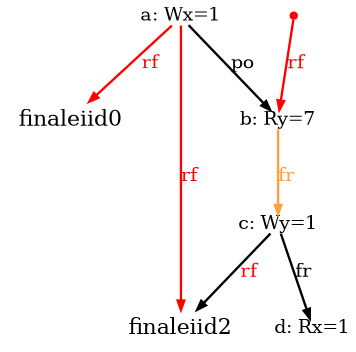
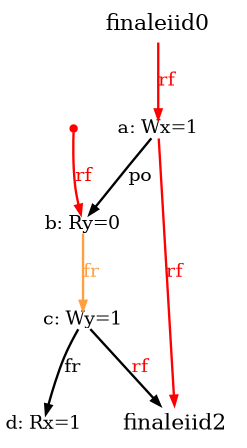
edge "a: Wx=1" -> "finaleiid0": reversed
node "b: Ry=7": label "b: Ry=7" -> "b: Ry=0"
